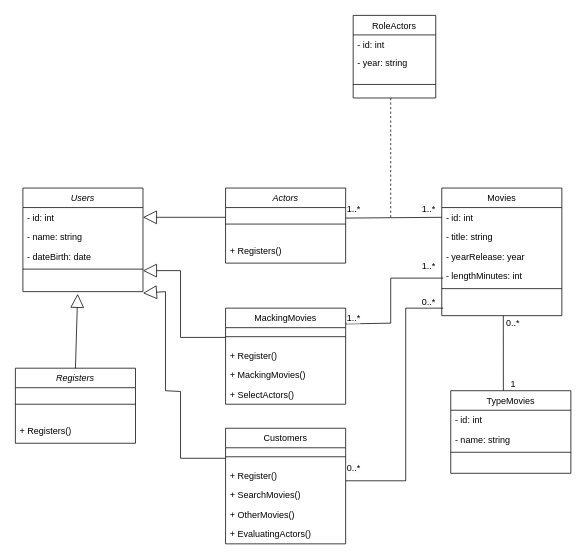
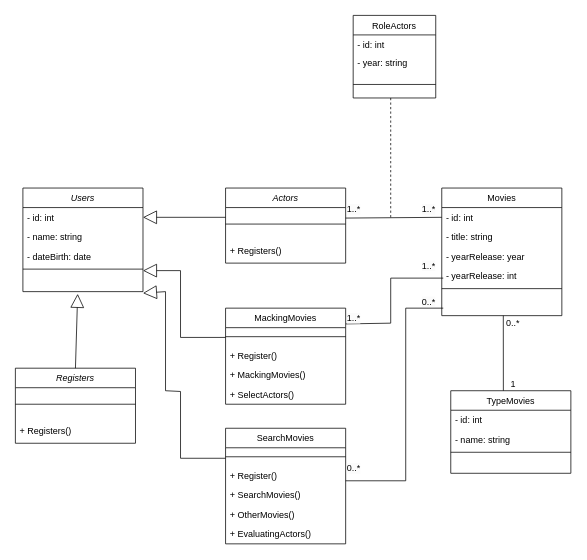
node "- lengthMinutes: int": label "- lengthMinutes: int" -> "- yearRelease: int"
node "Customers": label "Customers" -> "SearchMovies"
